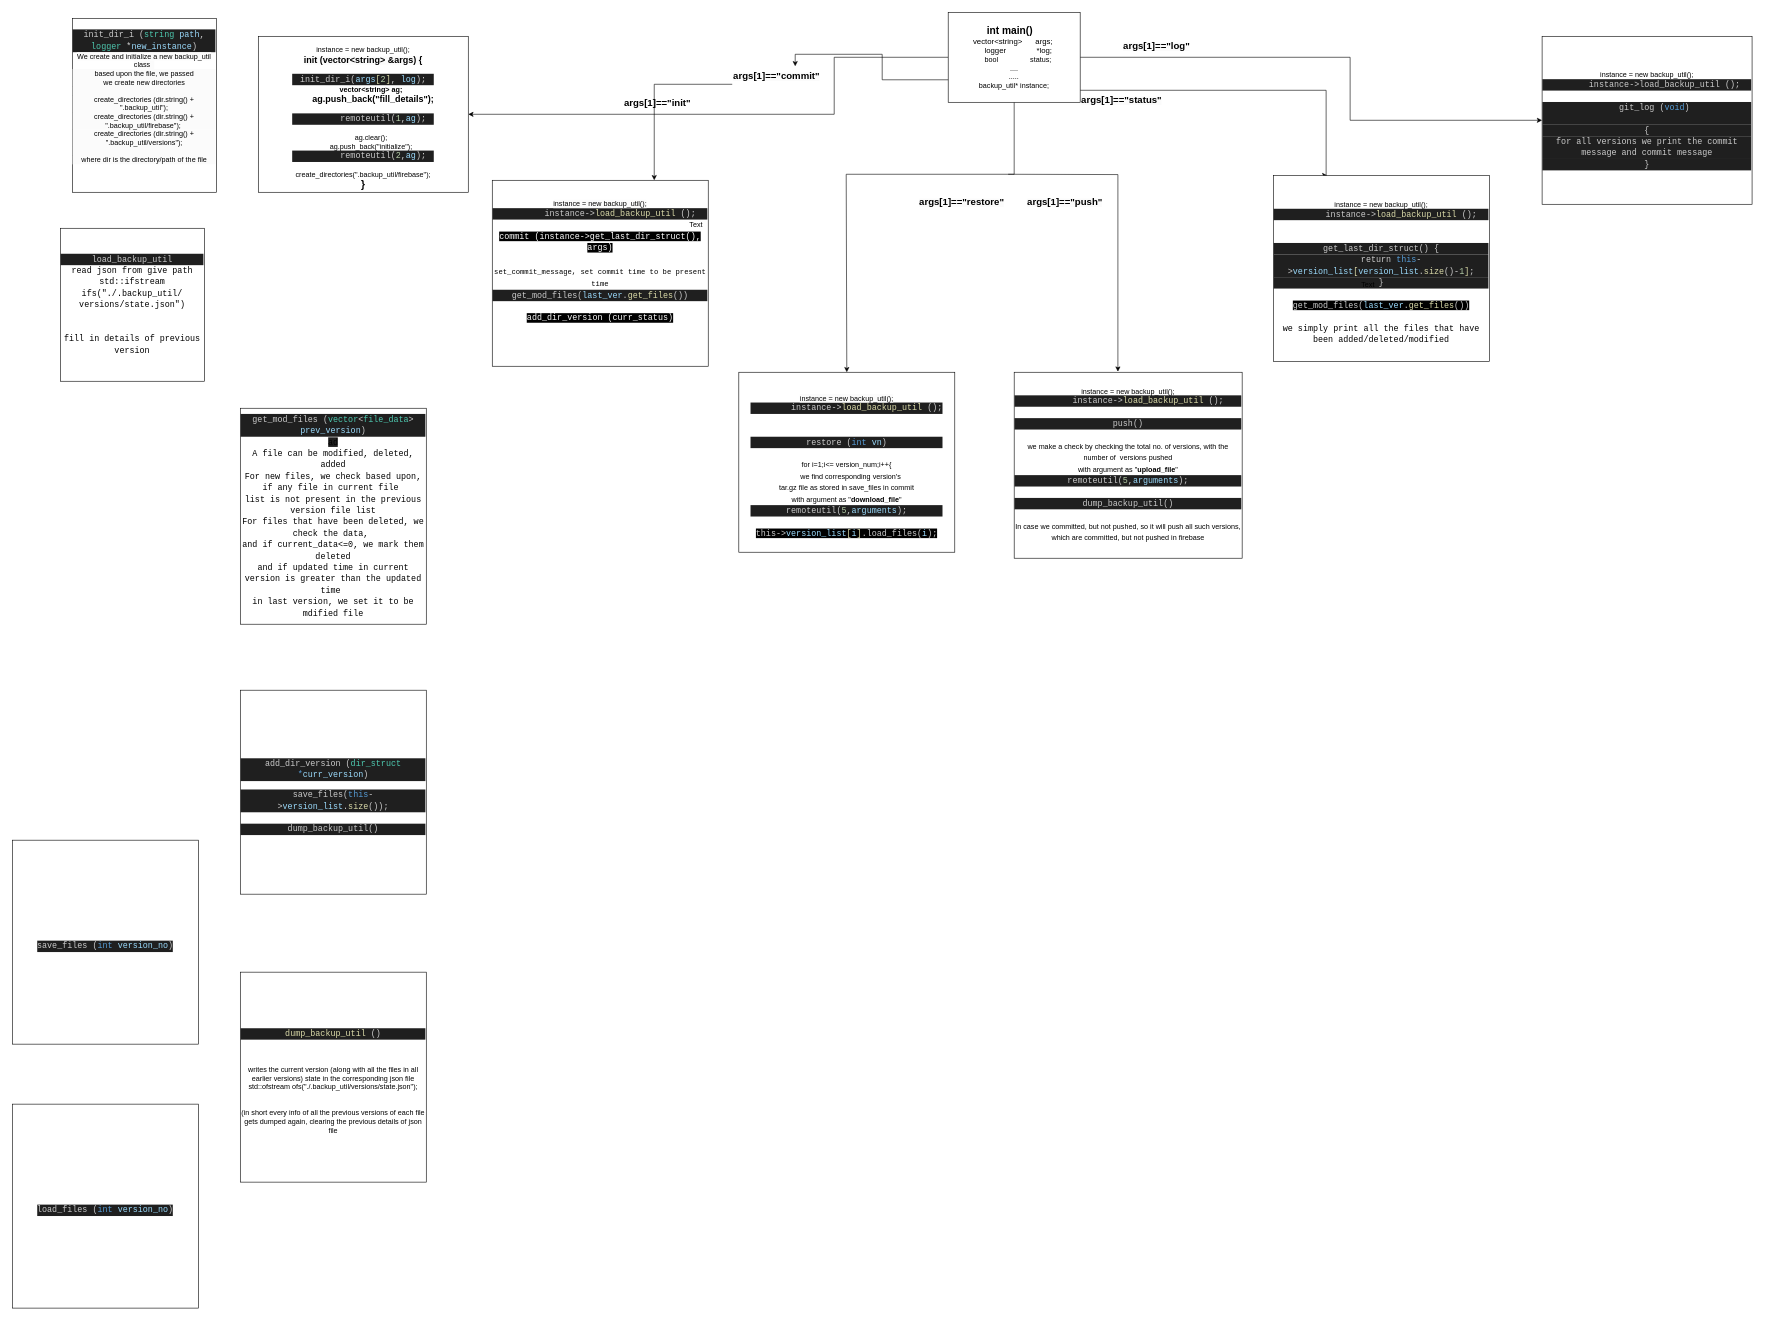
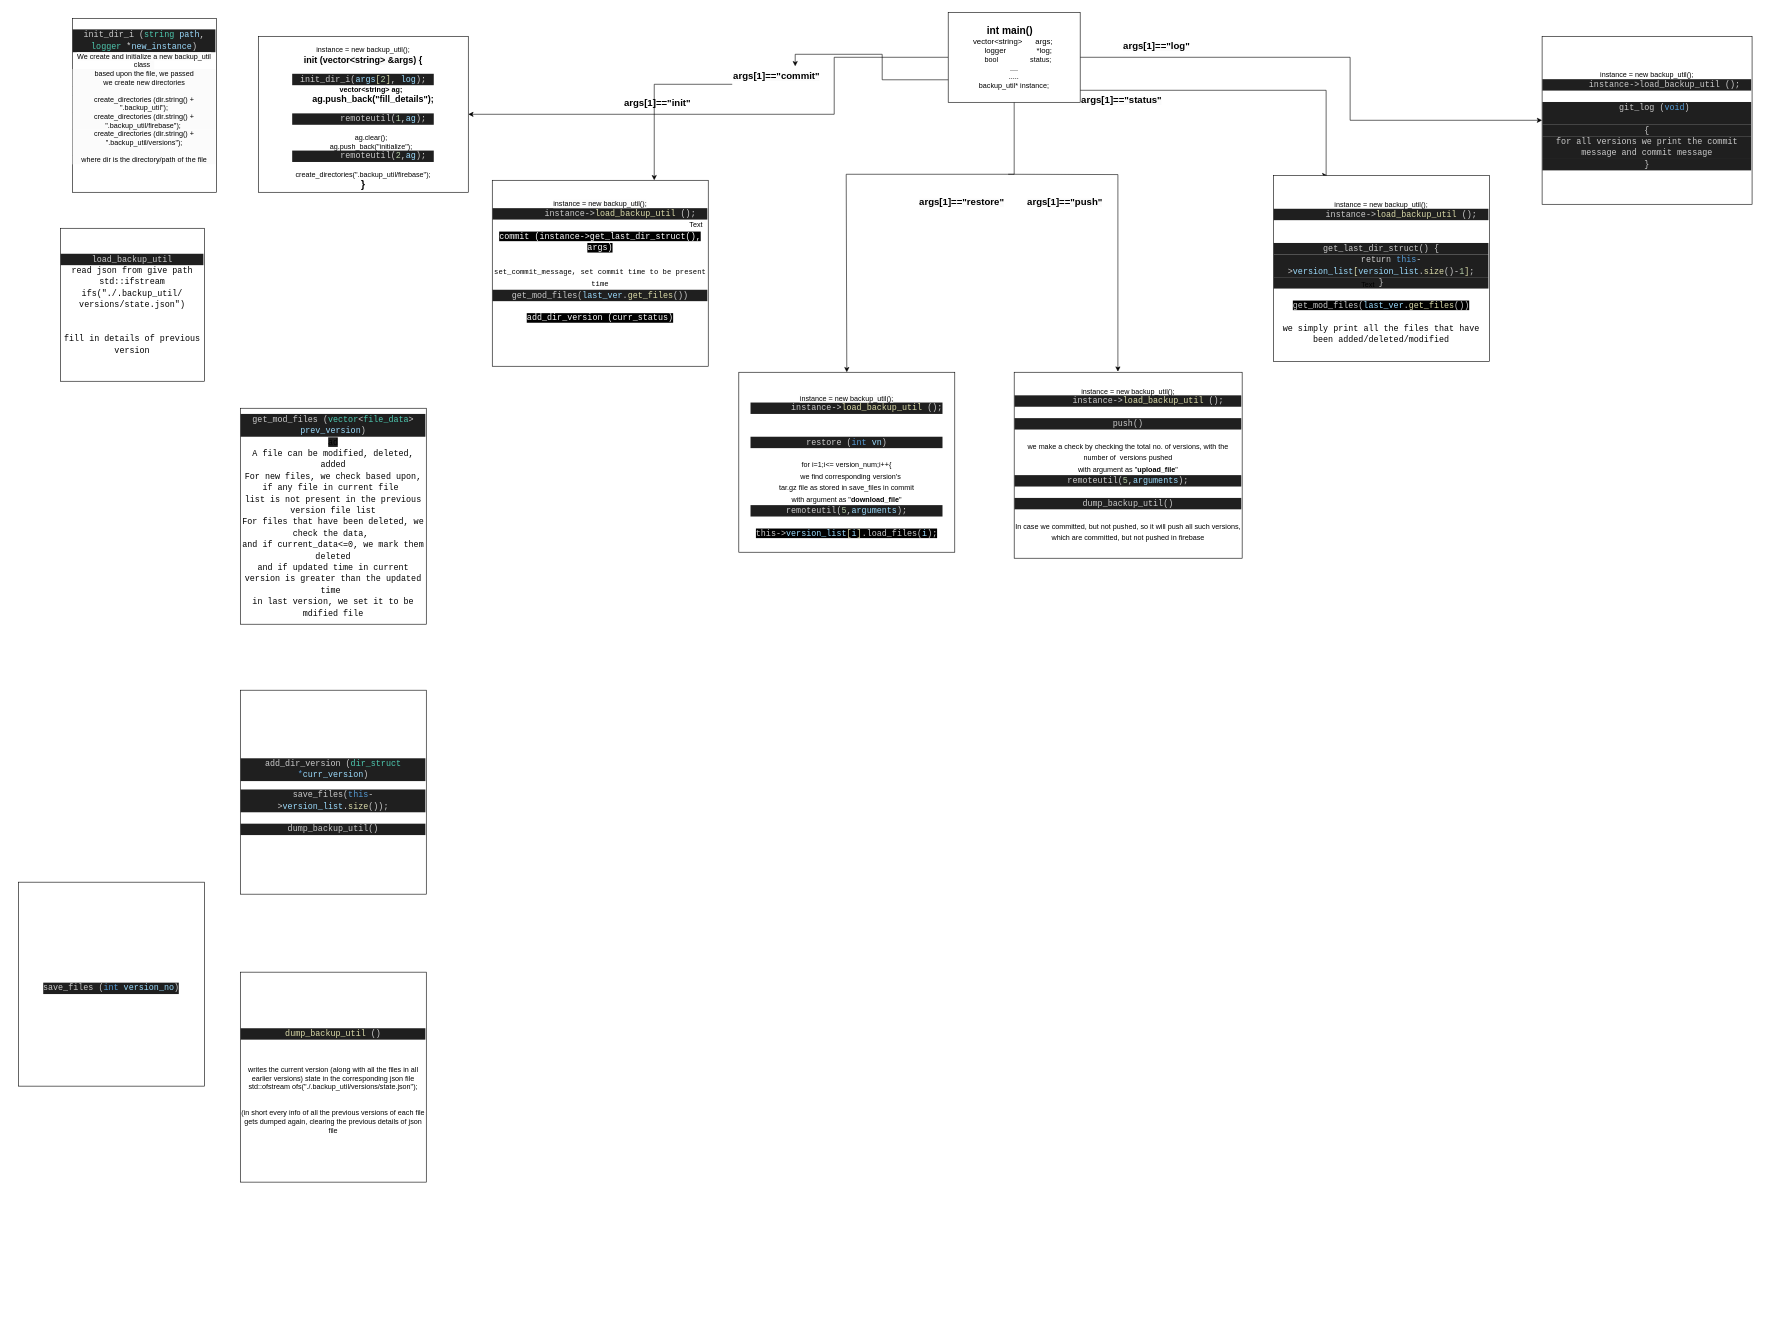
node "save_files (int version_no)": moved (105, 942) -> (111, 984)
node "load_files (int version_no)": removed
